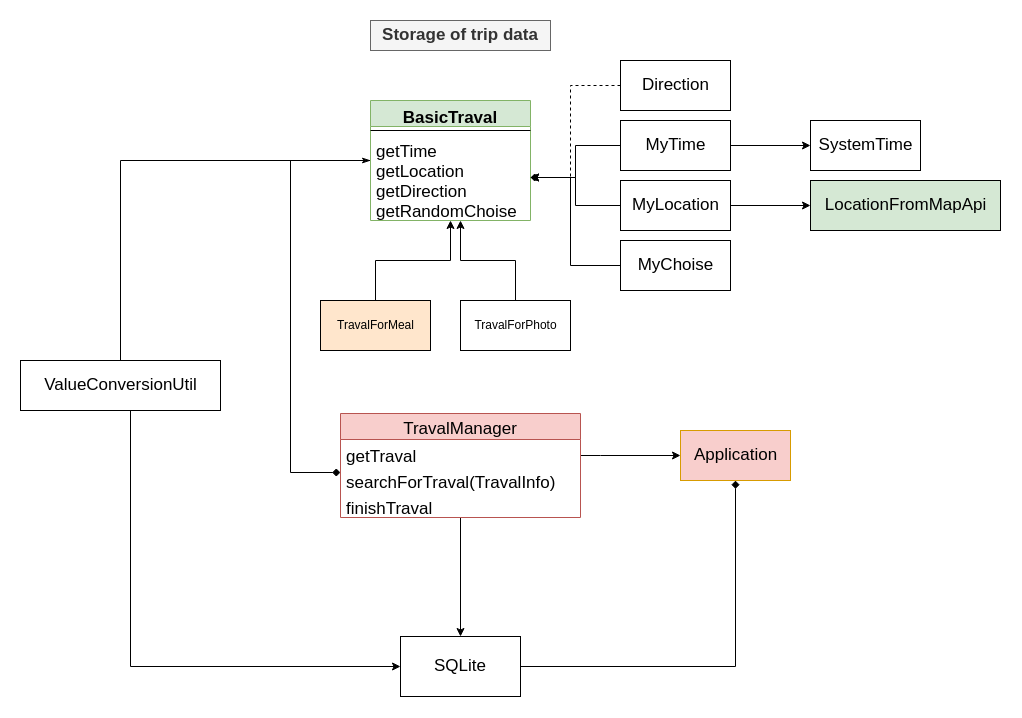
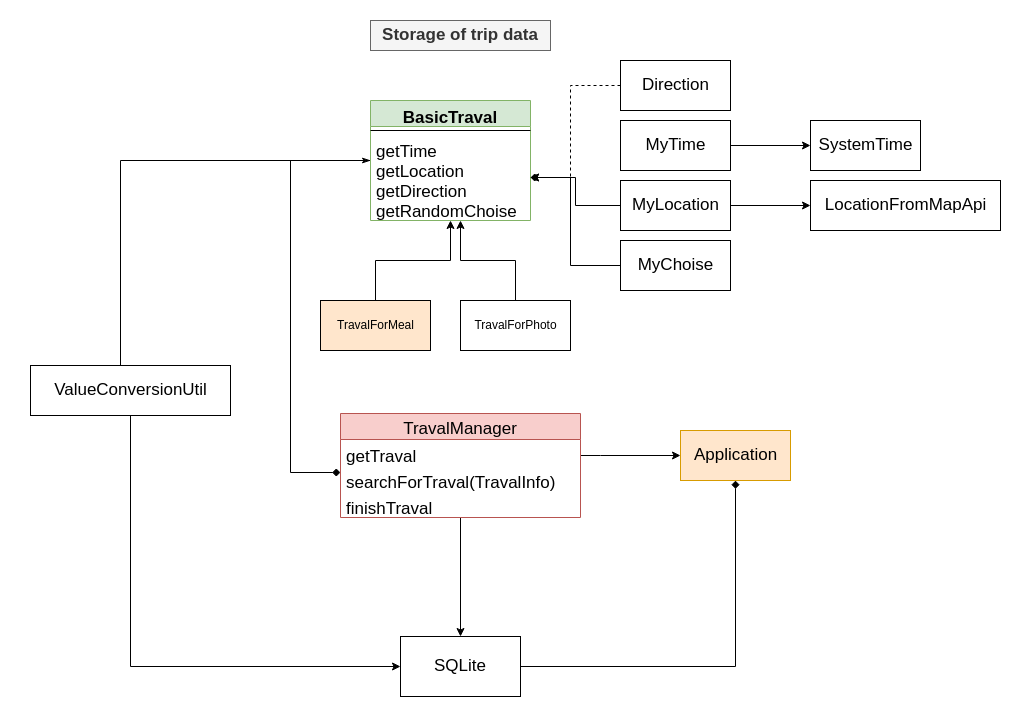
edge "MyTime" -> "getTime getLocation getDirection getRandomChoise": removed
node "LocationFromMapApi": fillcolor #d5e8d4 -> #ffffff
node "ValueConversionUtil": moved (121, 386) -> (131, 391)
node "Application": fillcolor #f8cecc -> #ffe6cc
